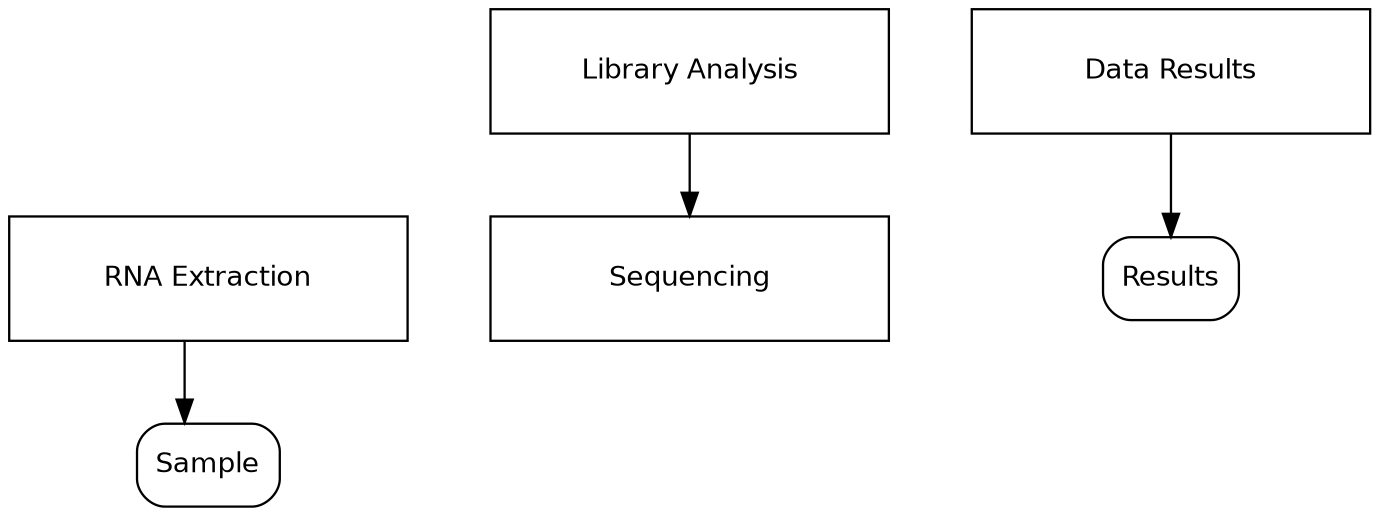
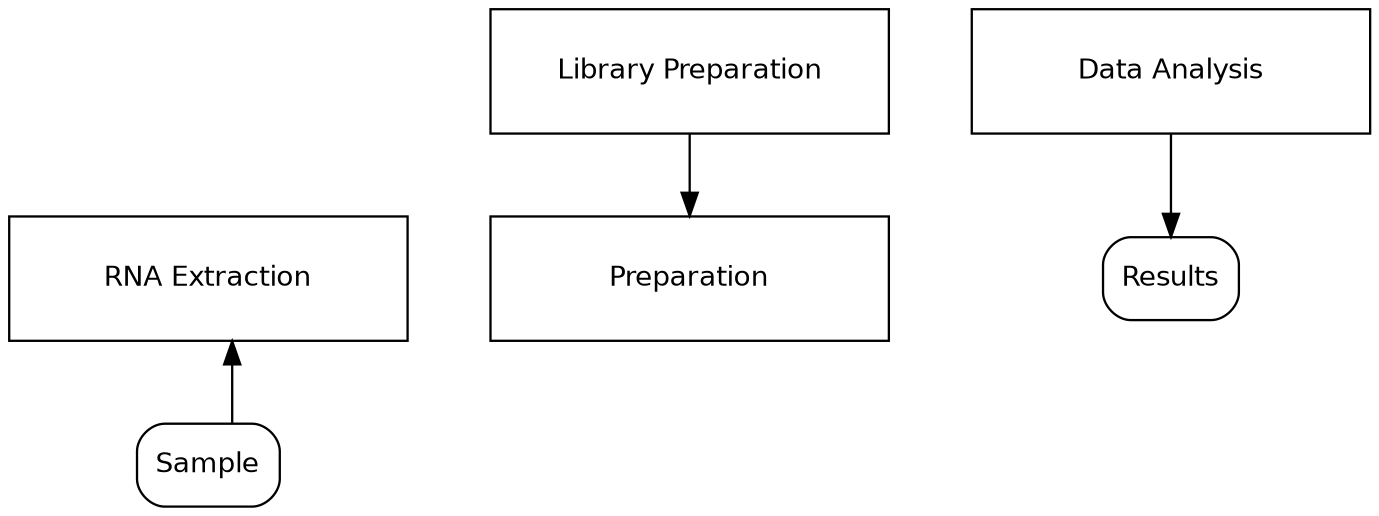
node "Library Analysis": label "Library Analysis" -> "Library Preparation"
node "Data Results": label "Data Results" -> "Data Analysis"
node "Sequencing": label "Sequencing" -> "Preparation"
edge "RNA Extraction" -> "Sample": reversed
